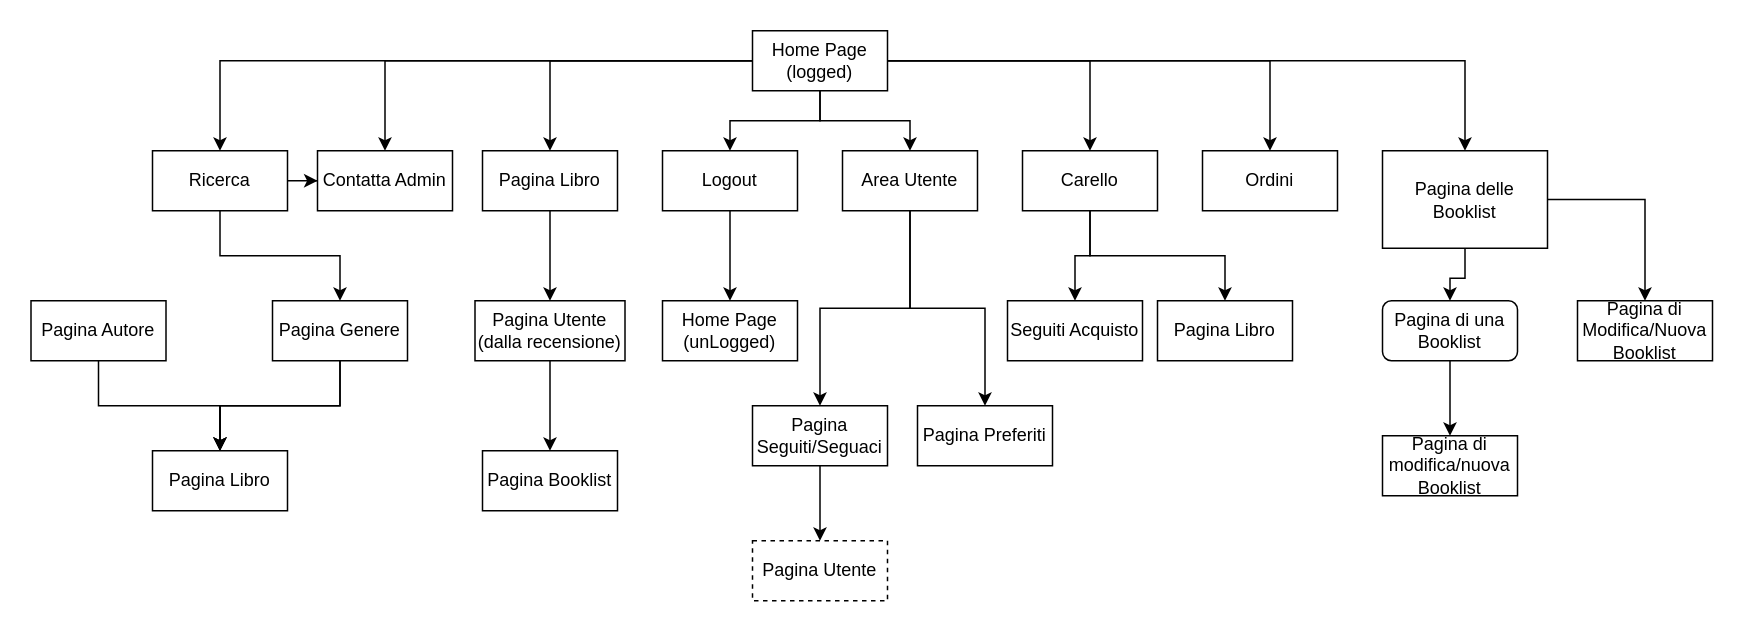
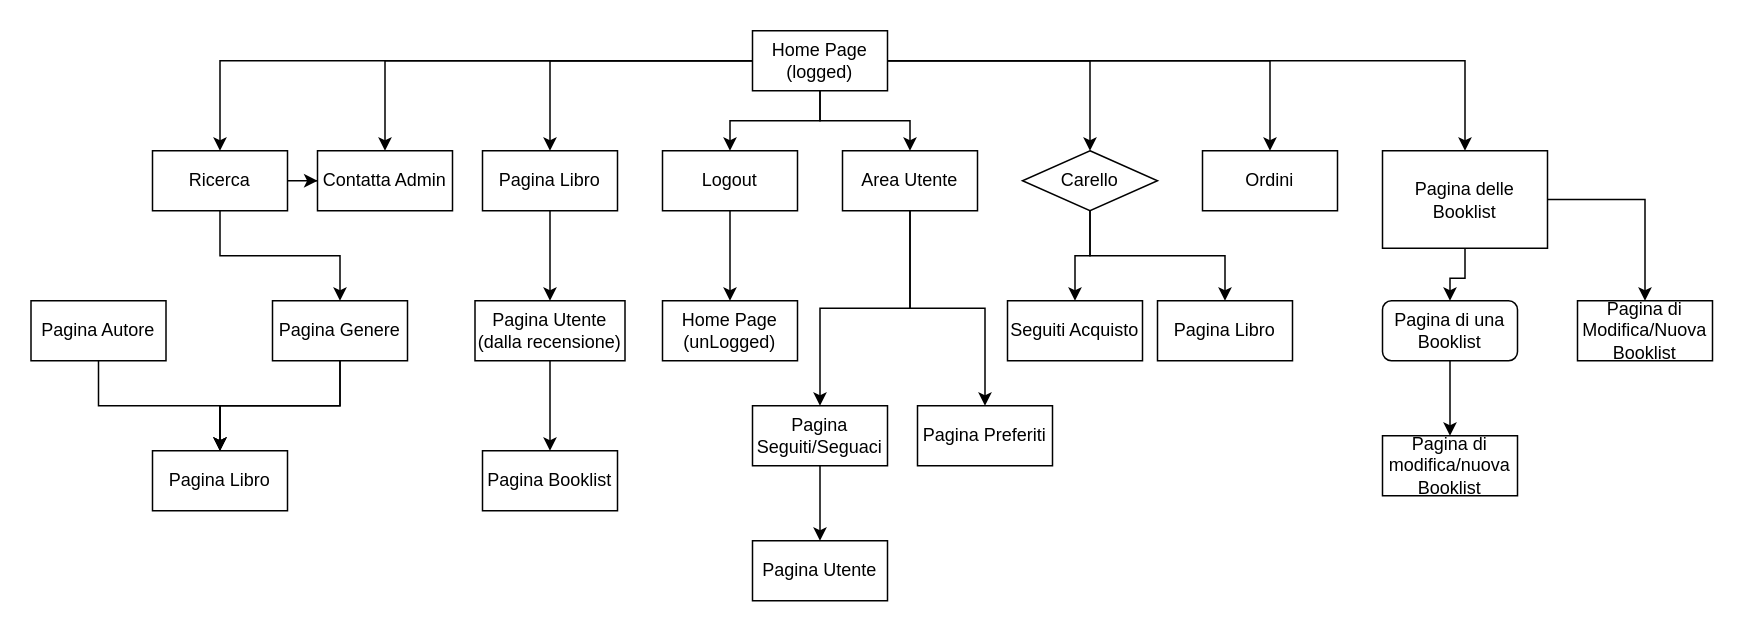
node "Carello": shape rectangle -> diamond
node "Pagina Utente": style dashed -> solid
